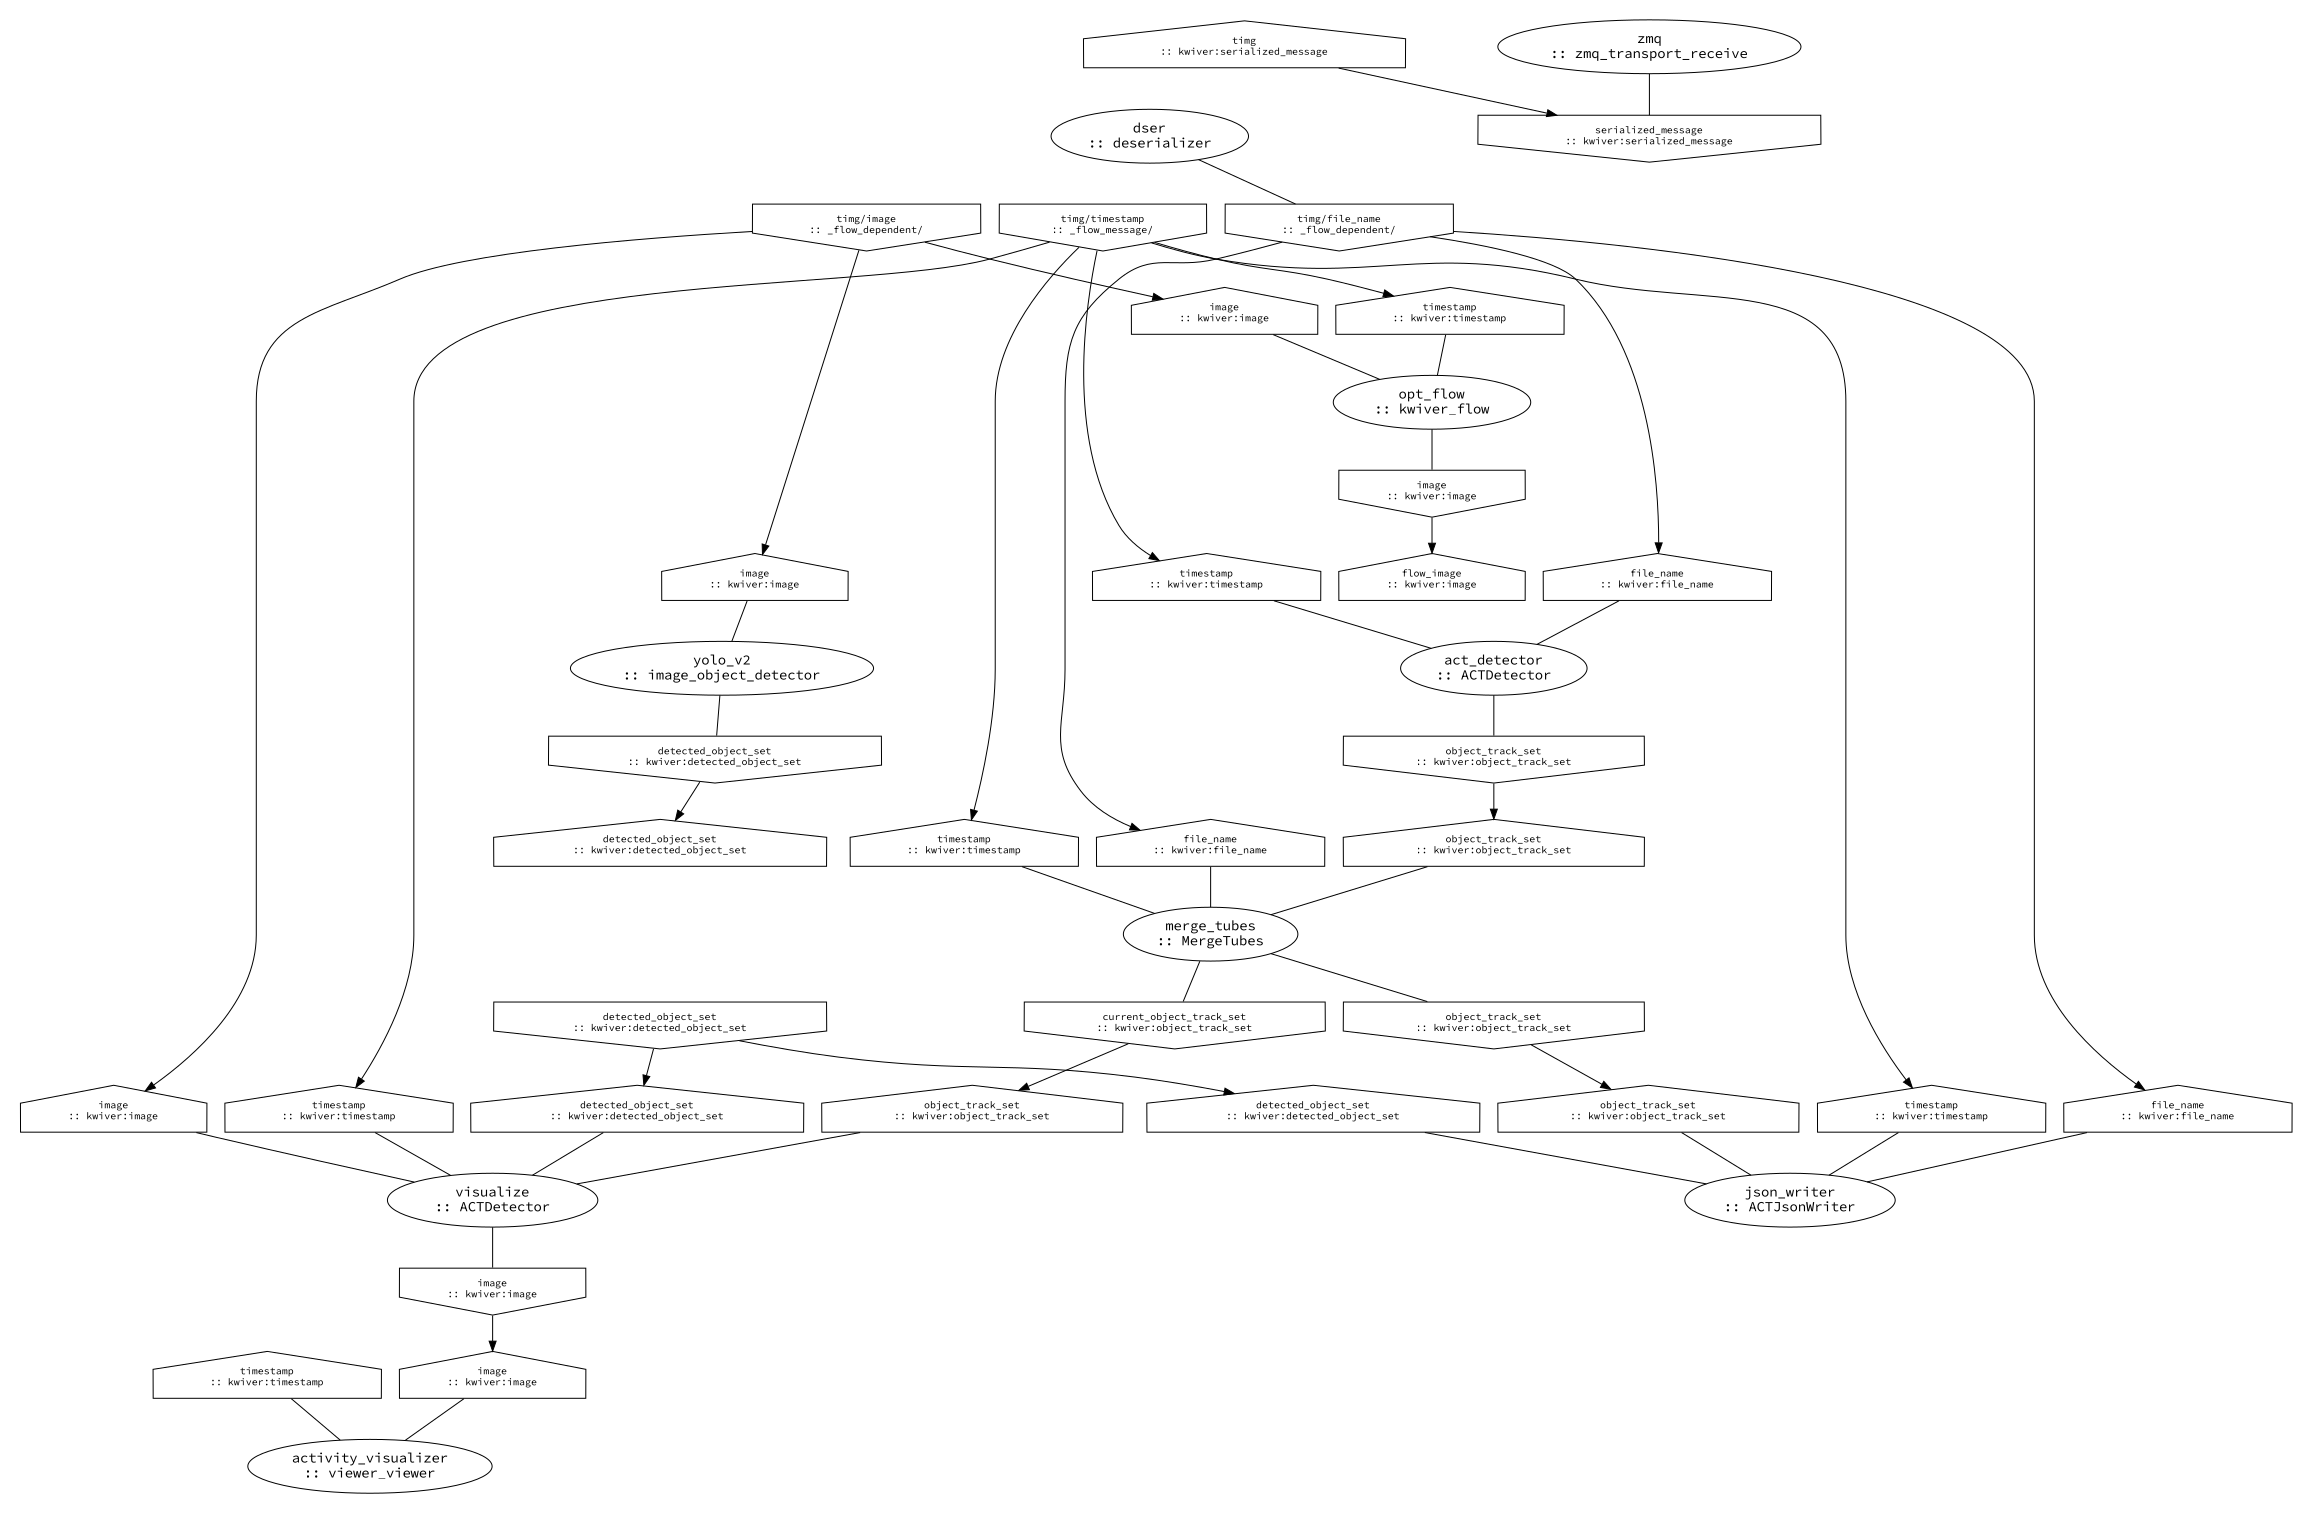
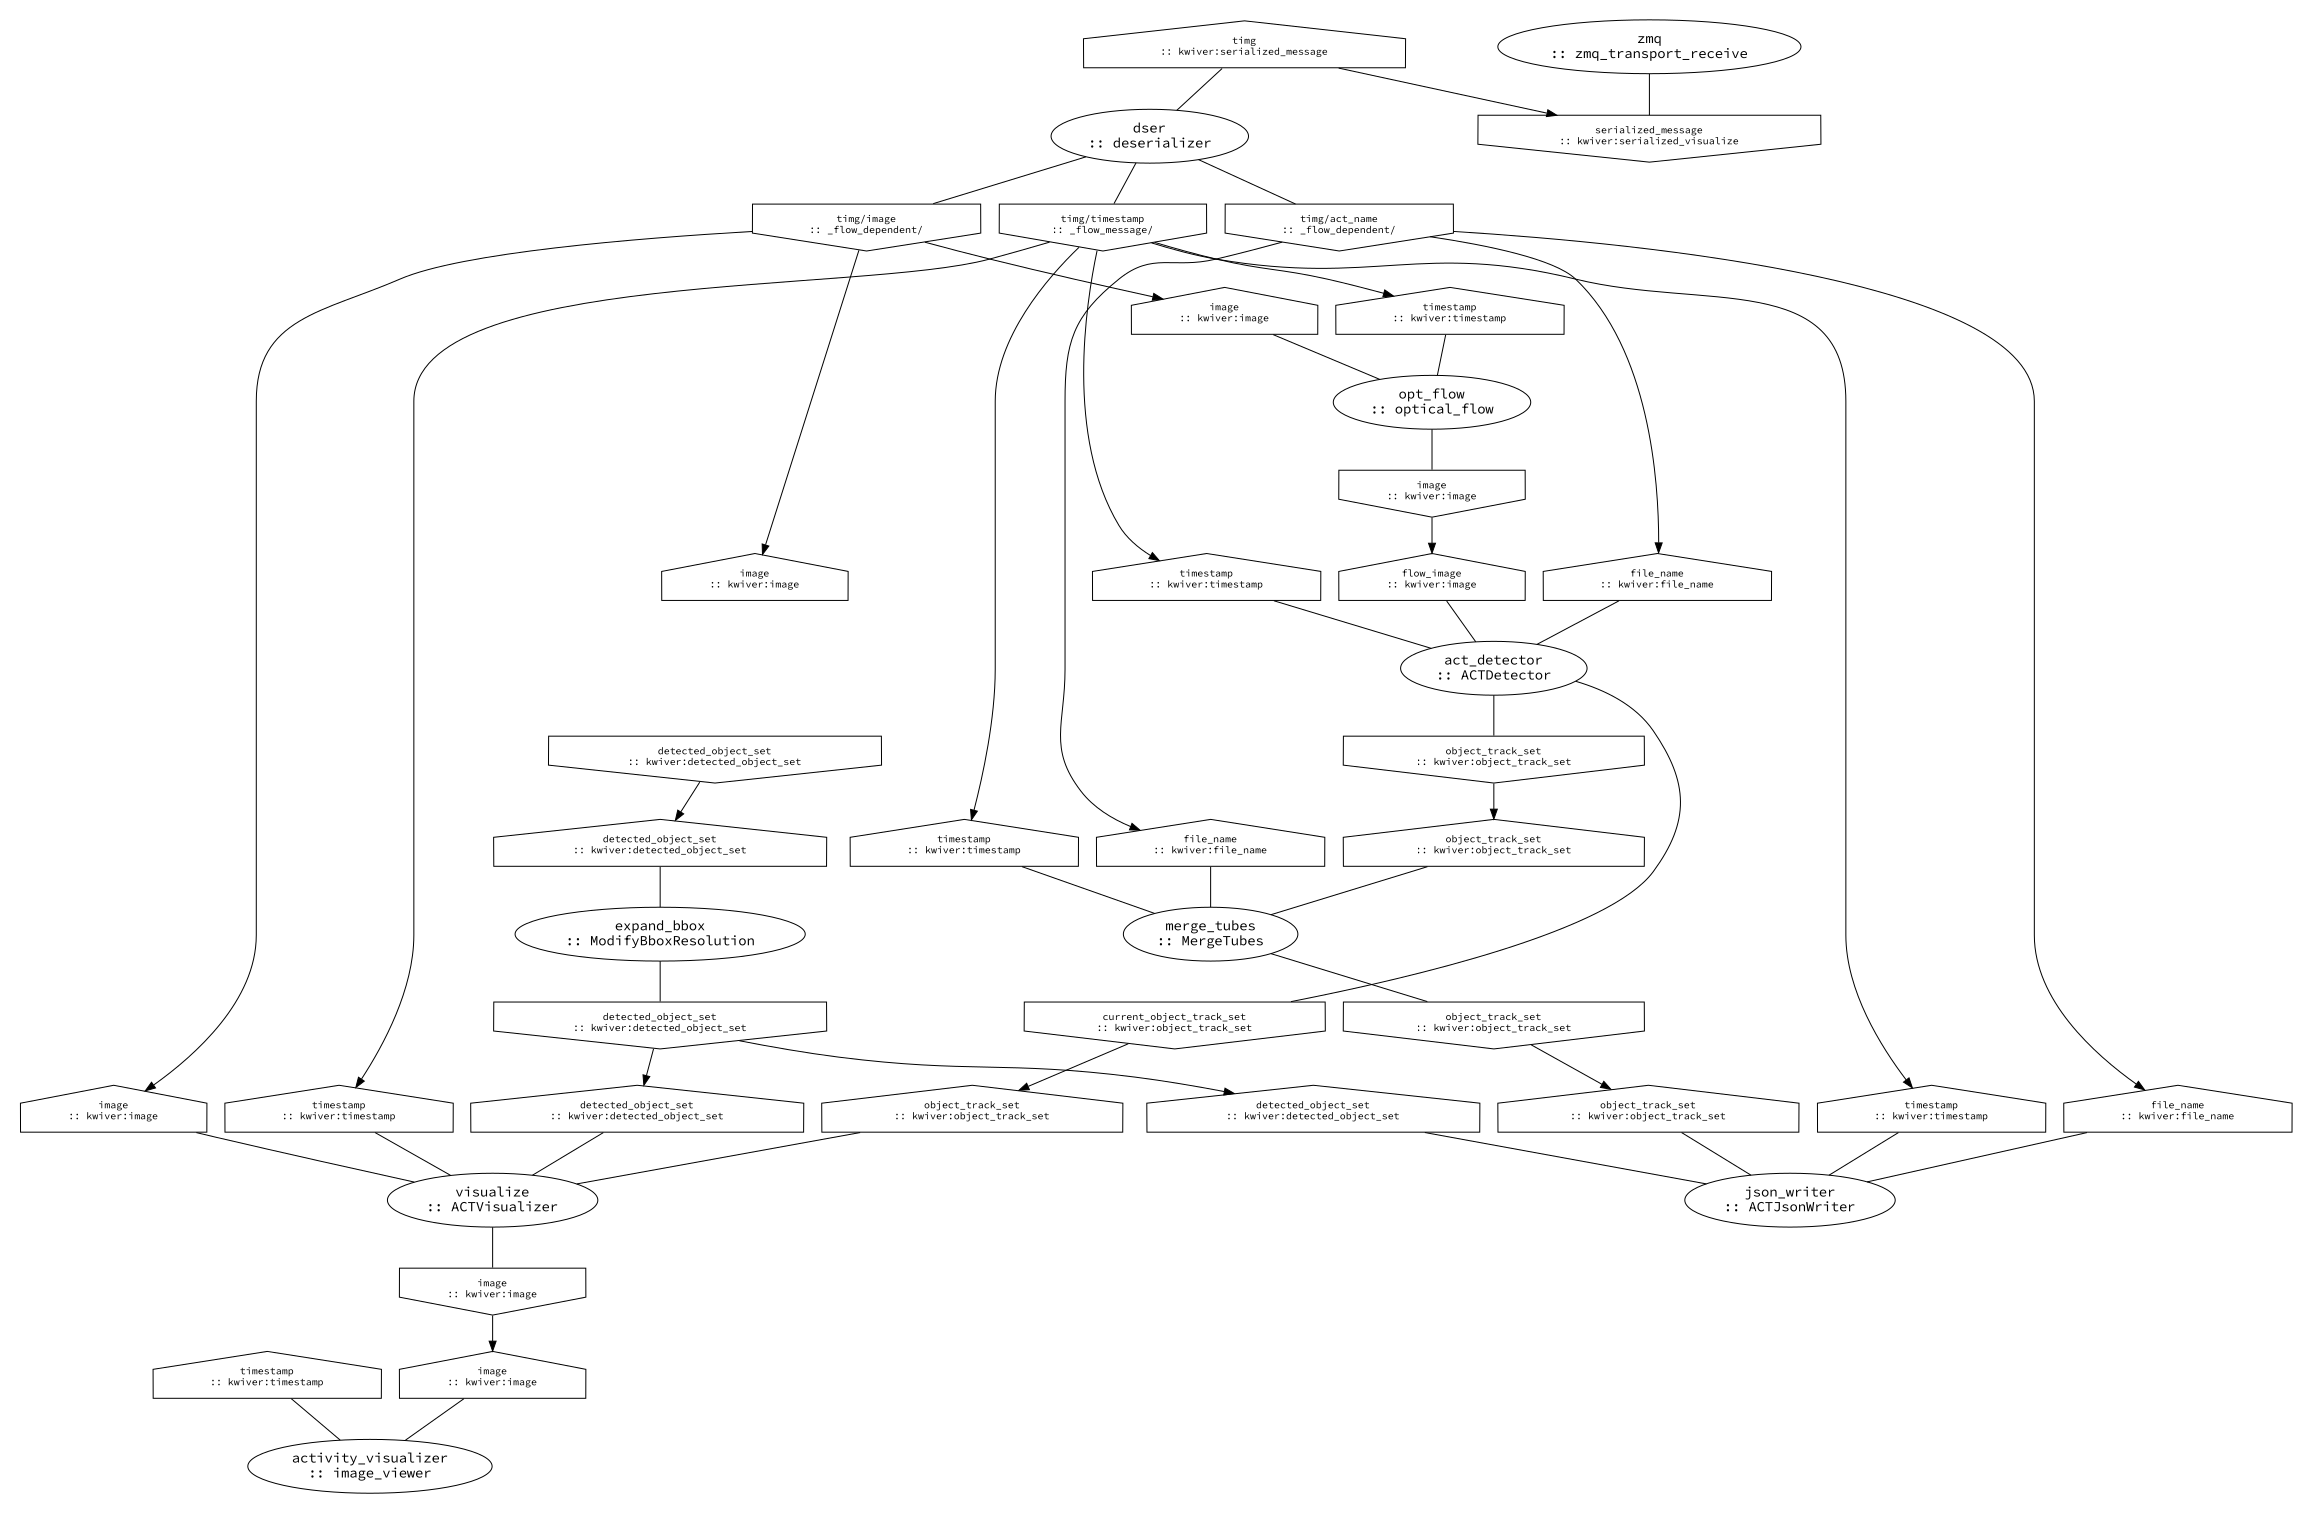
edge "timg :: kwiver:serialized_message" -- "dser :: deserializer": added
node "serialized_message :: kwiver:serialized_message": label "serialized_message :: kwiver:serialized_message" -> "serialized_message :: kwiver:serialized_visualize"
edge "dser :: deserializer" -- "timg/image :: _flow_dependent/": added
edge "dser :: deserializer" -- "timg/timestamp :: _flow_message/": added
node "timg/file_name :: _flow_dependent/": label "timg/file_name :: _flow_dependent/" -> "timg/act_name :: _flow_dependent/"
node "opt_flow :: kwiver_flow": label "opt_flow :: kwiver_flow" -> "opt_flow :: optical_flow"
edge "flow_image :: kwiver:image" -- "act_detector :: ACTDetector": added
node "yolo_v2 :: image_object_detector": removed
node "expand_bbox :: ModifyBboxResolution": added
edge "merge_tubes :: MergeTubes" -- "current_object_track_set :: kwiver:object_track_set": now "act_detector :: ACTDetector" -- "current_object_track_set :: kwiver:object_track_set"
node "visualize :: ACTDetector": label "visualize :: ACTDetector" -> "visualize :: ACTVisualizer"
node "activity_visualizer :: viewer_viewer": label "activity_visualizer :: viewer_viewer" -> "activity_visualizer :: image_viewer"
